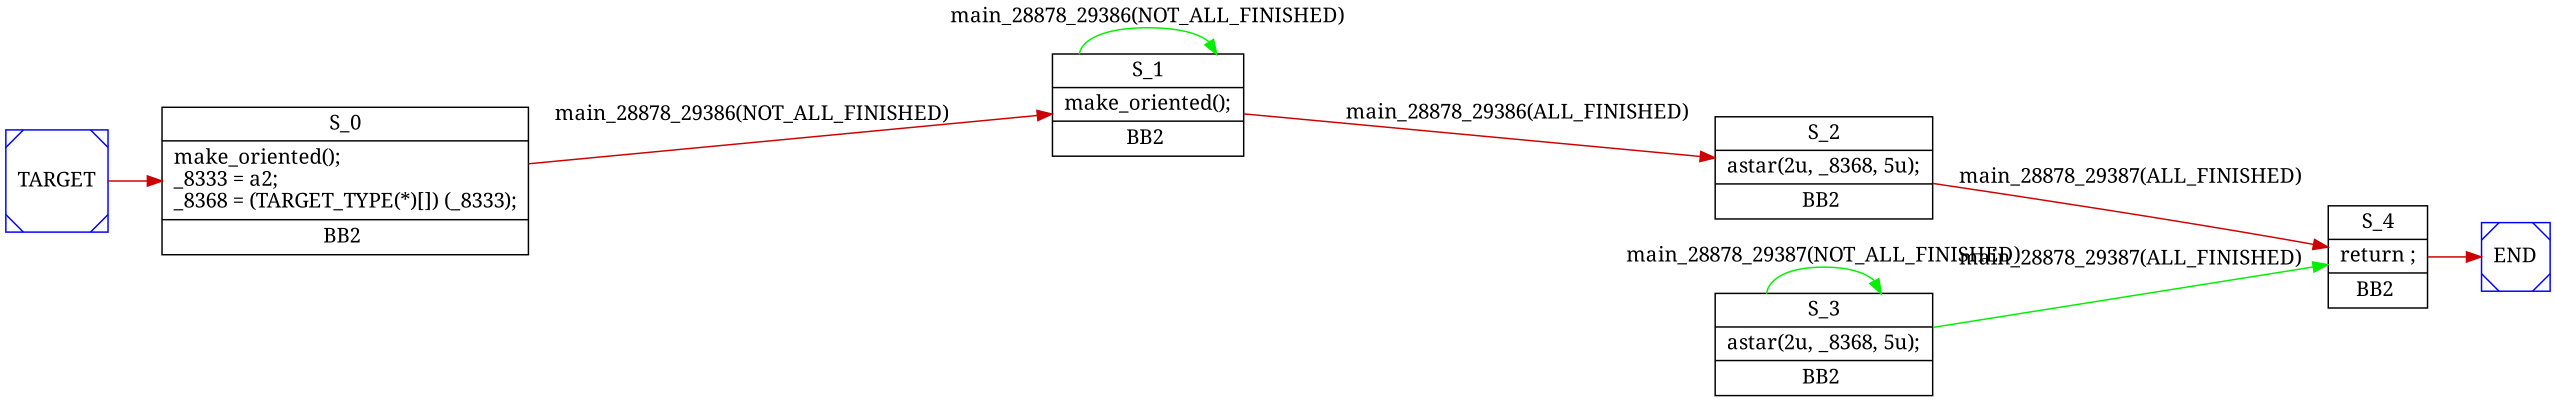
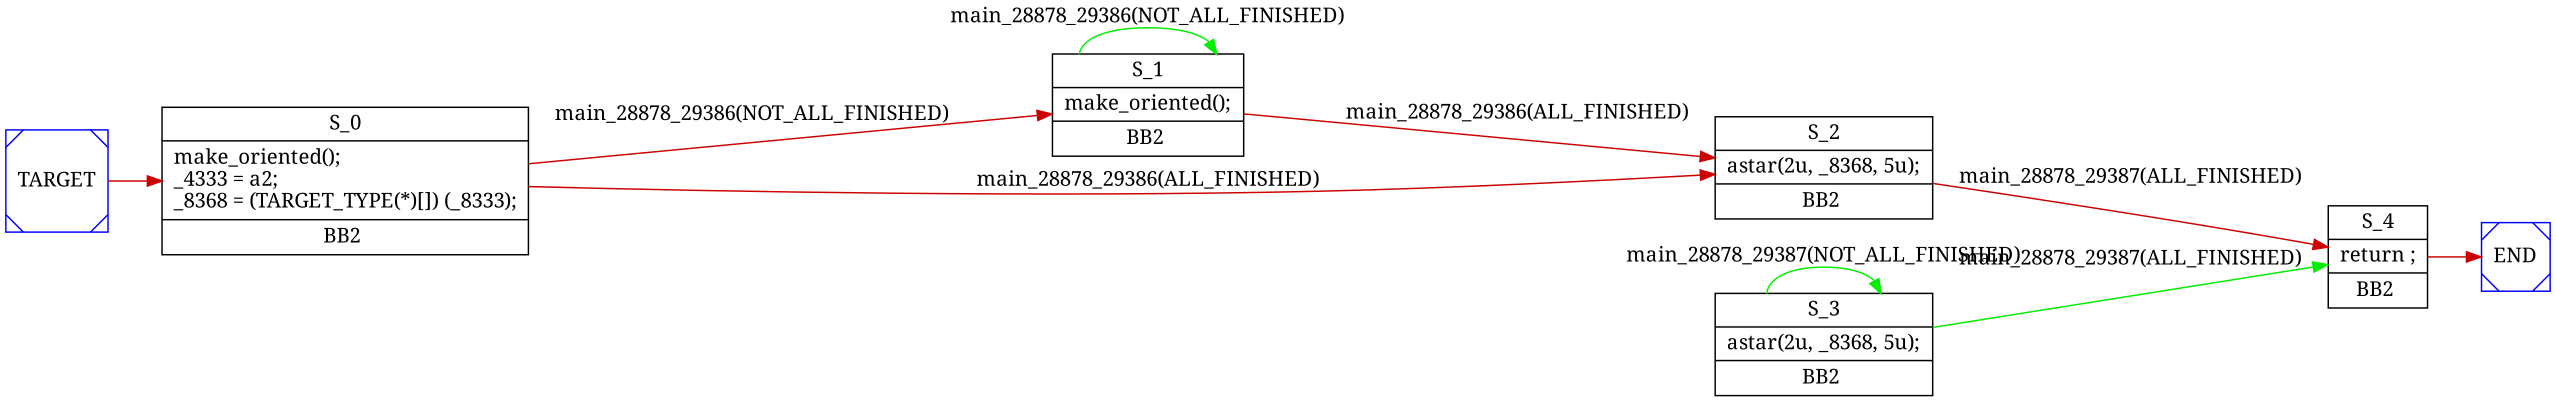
node "S_0": text "_8333 = a2;" -> "_4333 = a2;"
edge "S_0" -> "S_2": added, label "main_28878_29386(ALL_FINISHED)"
